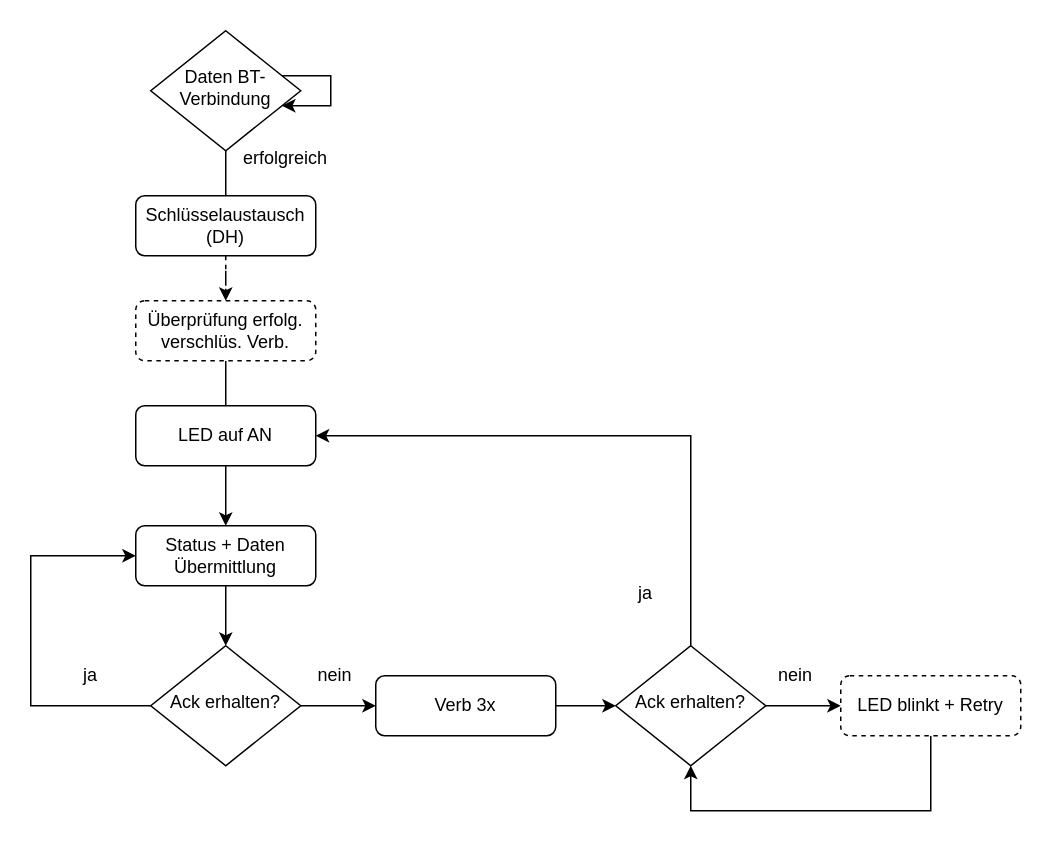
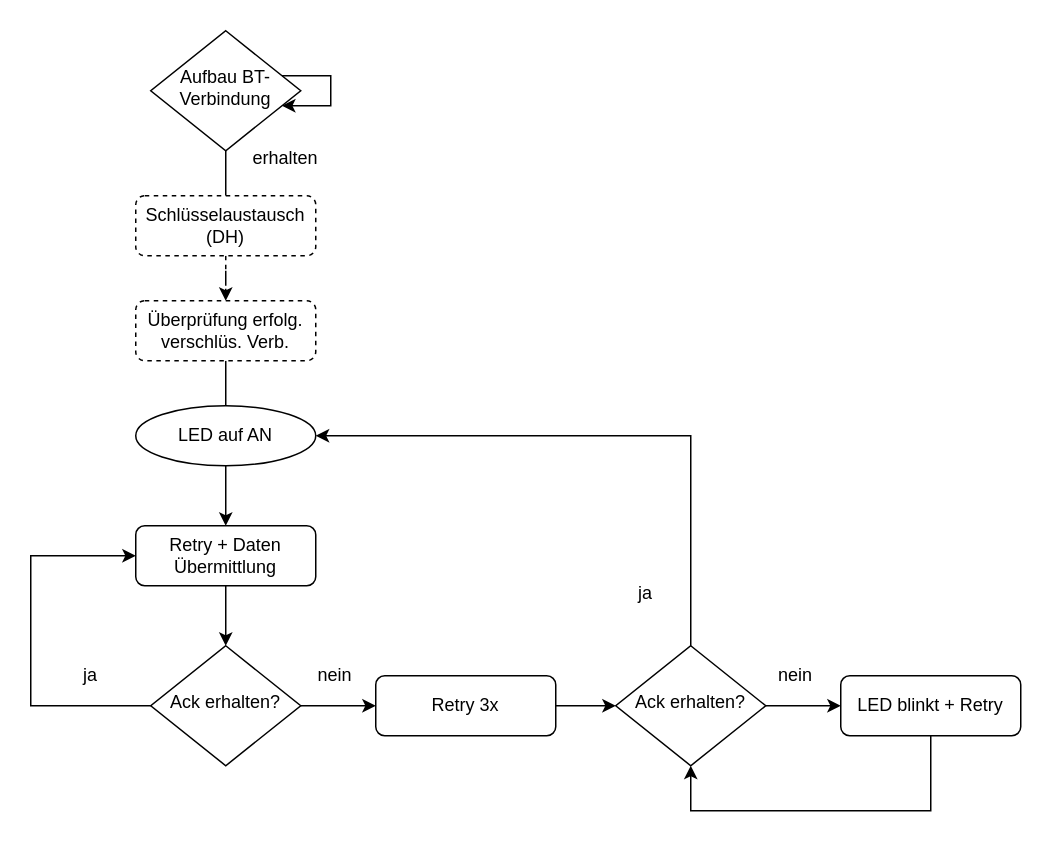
node "Daten BT-Verbindung": label "Daten BT-Verbindung" -> "Aufbau BT-Verbindung"
node "erfolgreich": label "erfolgreich" -> "erhalten"
node "Schlüsselaustausch (DH)": style solid -> dashed
node "LED auf AN": shape rounded rectangle -> ellipse
node "Status + Daten Übermittlung": label "Status + Daten Übermittlung" -> "Retry + Daten Übermittlung"
node "Verb 3x": label "Verb 3x" -> "Retry 3x"
node "LED blinkt + Retry": style dashed -> solid
